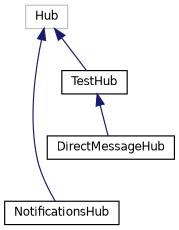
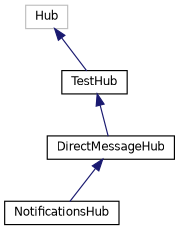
edge "NotificationsHub" -> "Hub": now "NotificationsHub" -> "DirectMessageHub"
